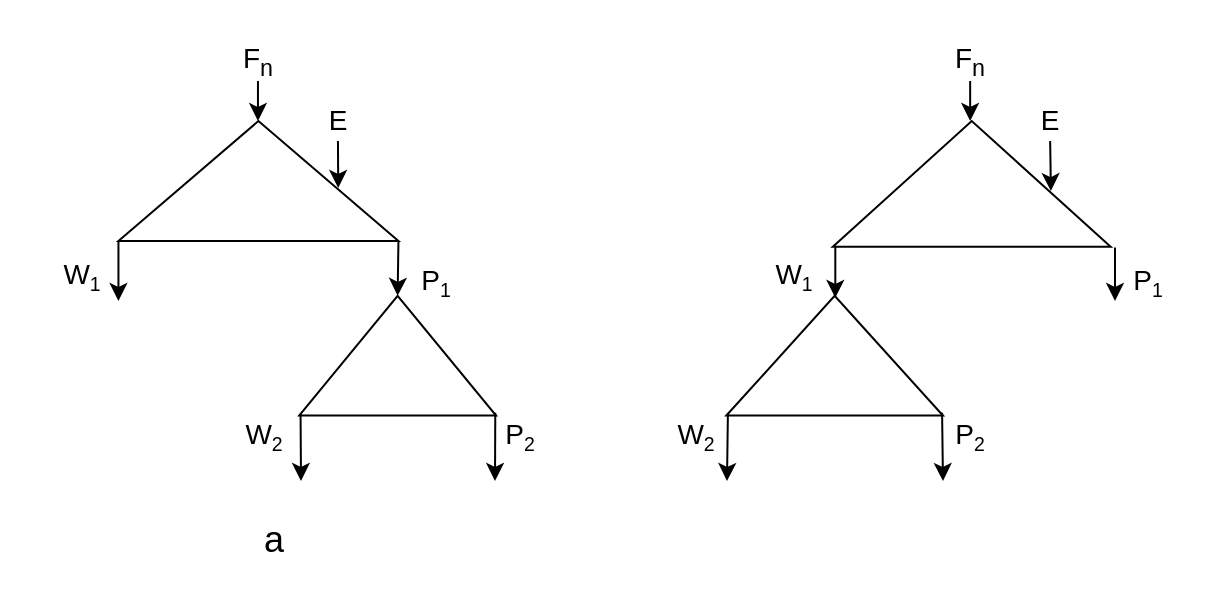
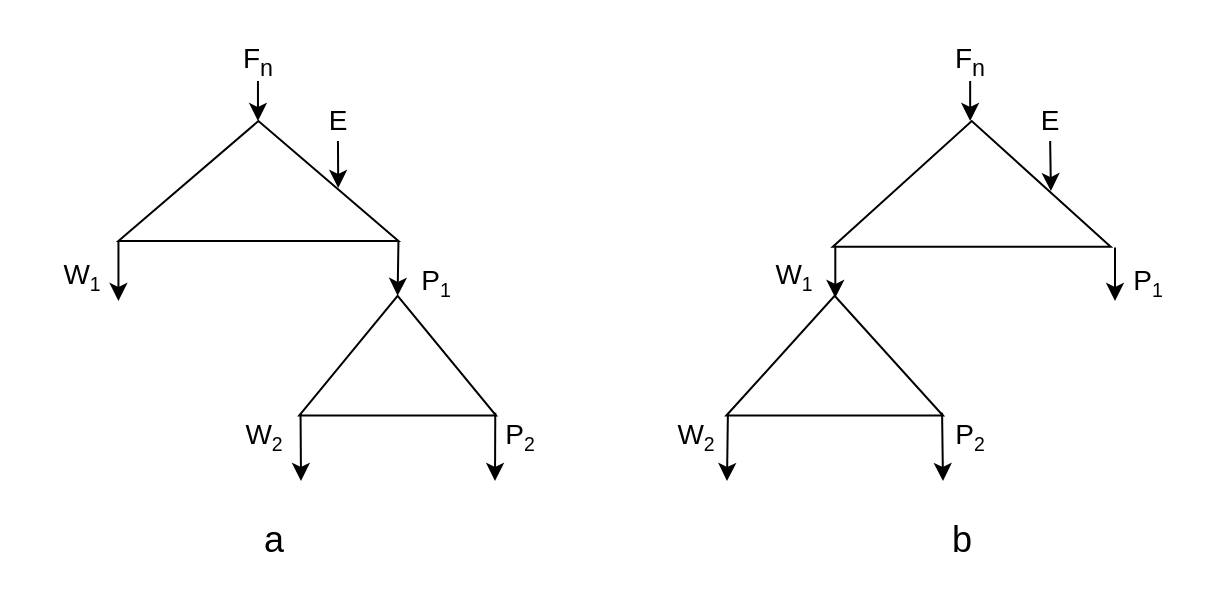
node "b": added
